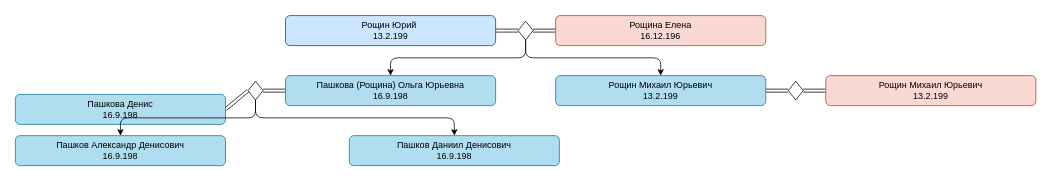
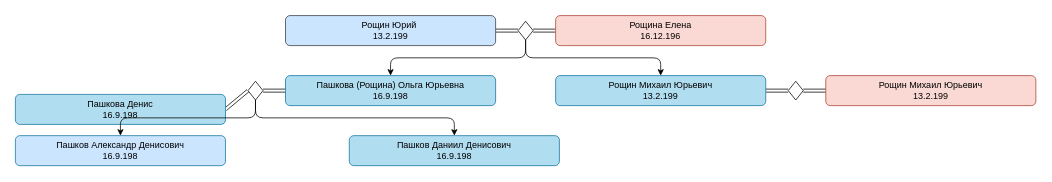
node "Пашков Александр Денисович 16.9.198": fillcolor #b1ddf0 -> #cce5ff
